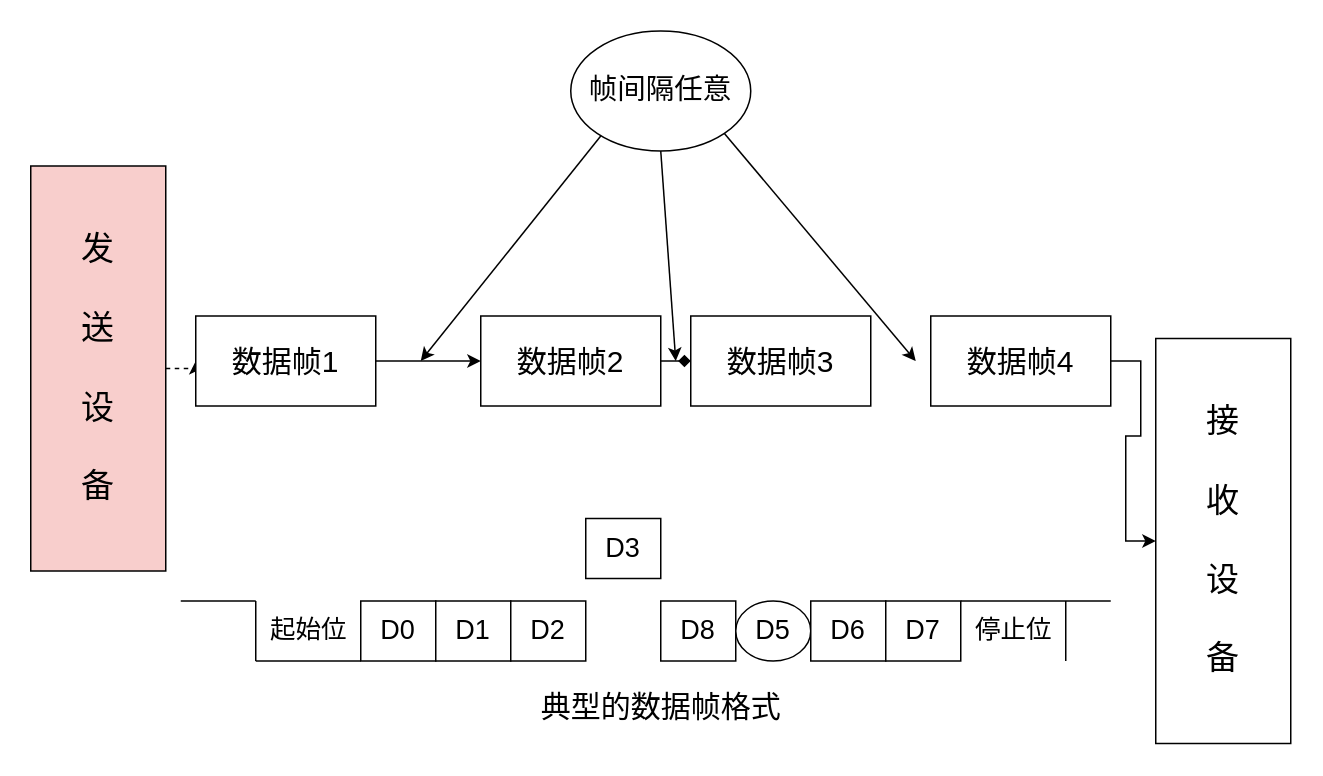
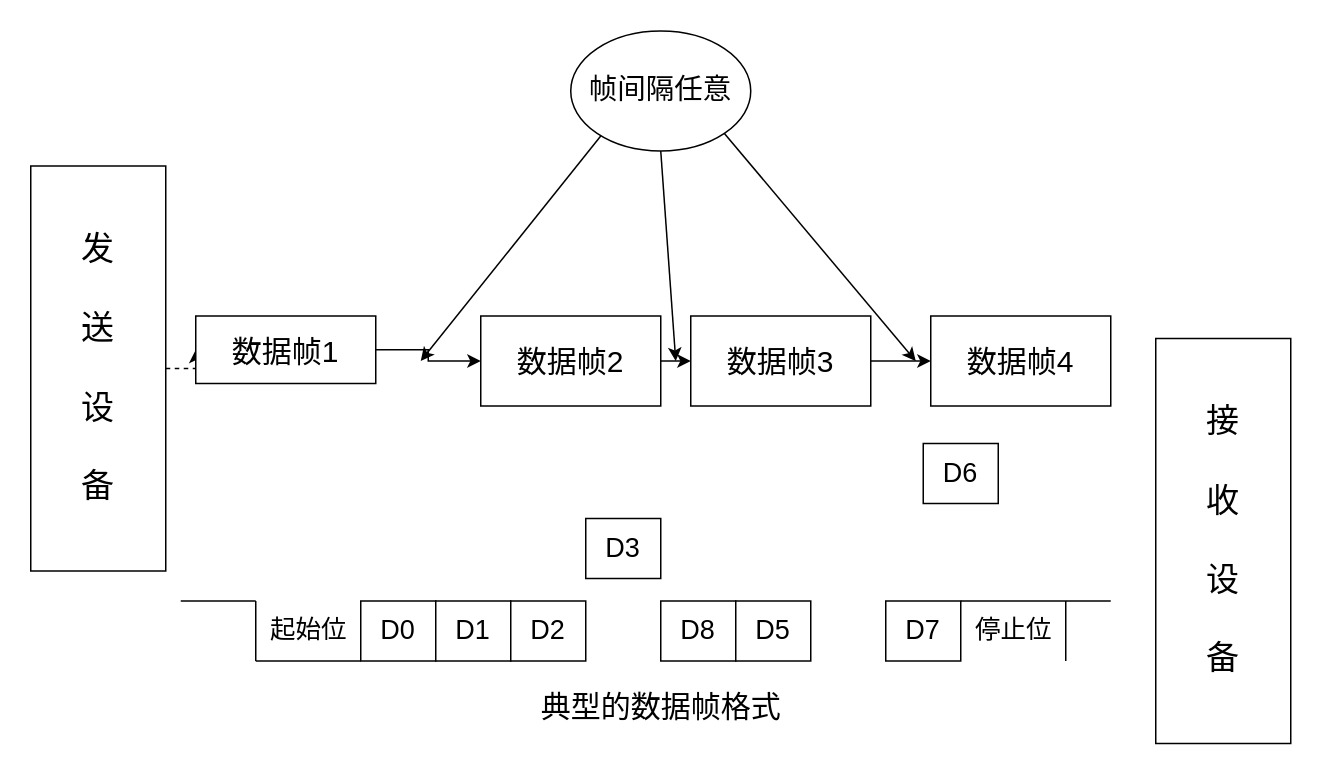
node "数据帧1": size 180x90 -> 180x68
edge "数据帧2" -> "数据帧3": arrowhead diamond -> classic
edge "数据帧3" -> "数据帧4": added
node "发 送 设 备": fillcolor #f8cecc -> #ffffff
edge "数据帧4" -> "接 收 设 备": removed
node "D5": shape ellipse -> rectangle
node "D6": moved (848, 631) -> (961, 473)
